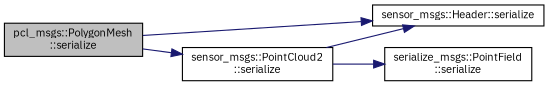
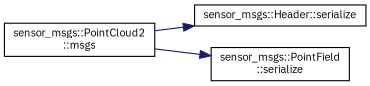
node "pcl_msgs::PolygonMesh ::serialize": removed
node "sensor_msgs::PointCloud2 ::serialize": label "sensor_msgs::PointCloud2 ::serialize" -> "sensor_msgs::PointCloud2 ::msgs"
node "serialize_msgs::PointField ::serialize": label "serialize_msgs::PointField ::serialize" -> "sensor_msgs::PointField ::serialize"
